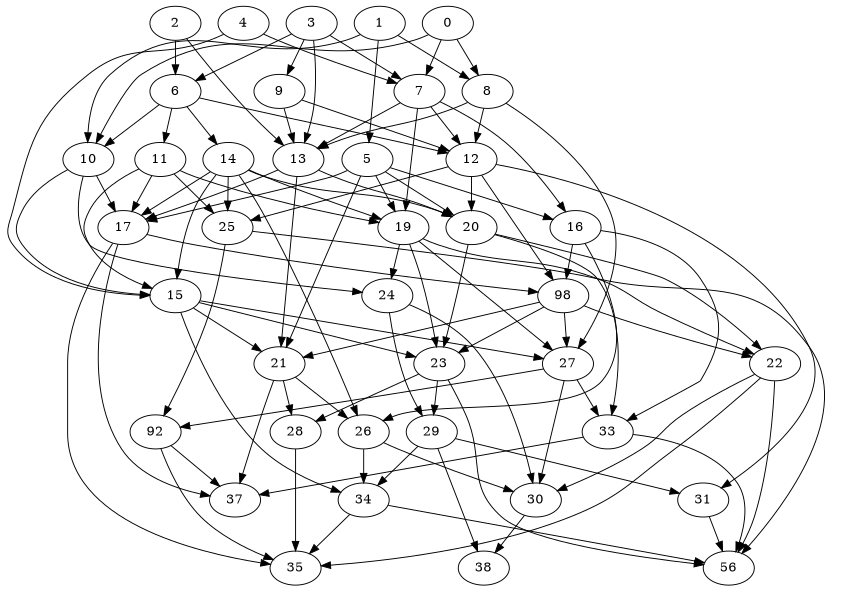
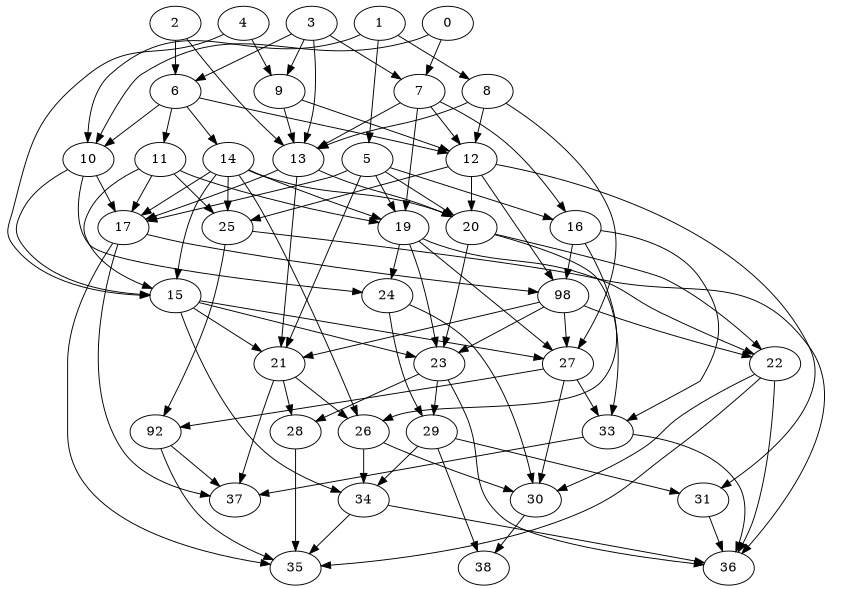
edge "0" -> "8": removed
edge "4" -> "7": now "4" -> "9"
node "56": label "56" -> "36"
